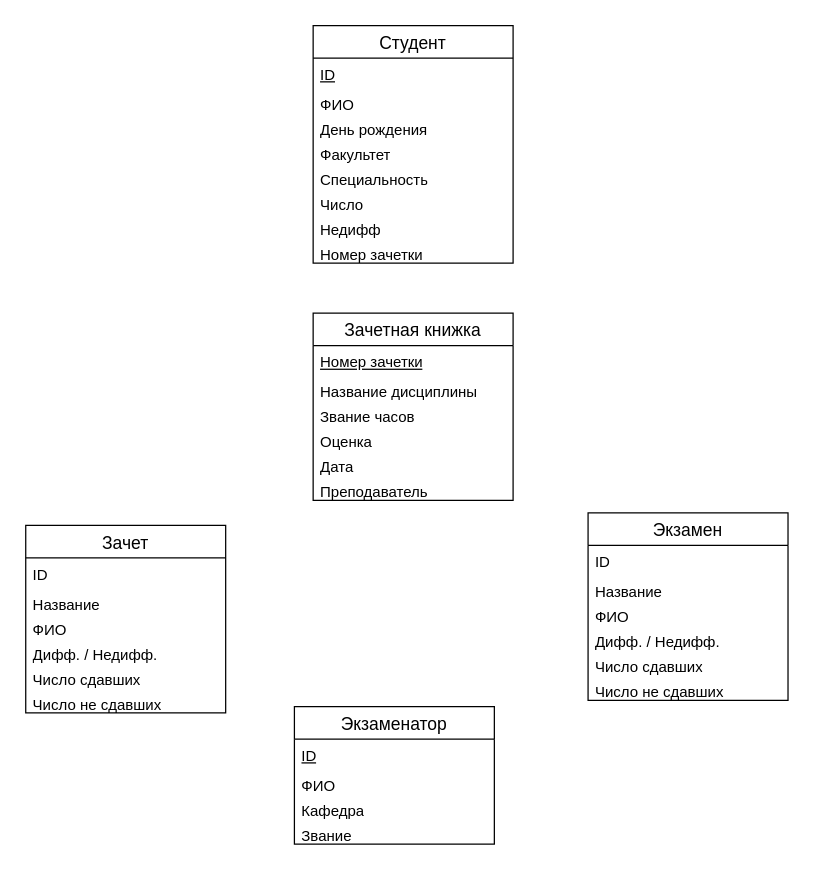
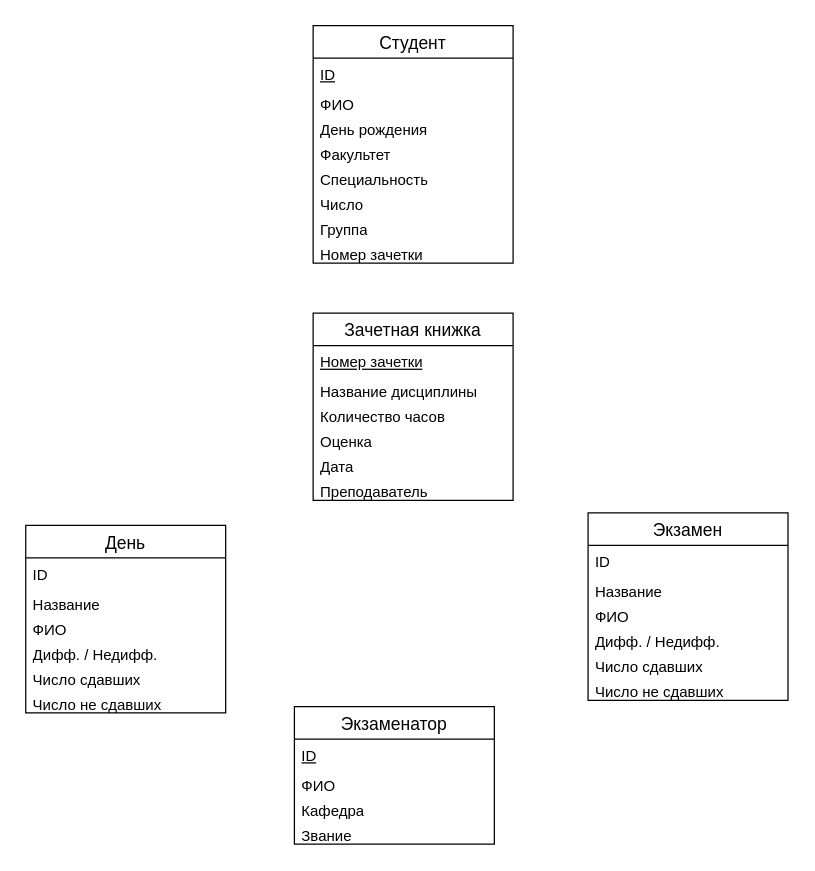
node "Недифф": label "Недифф" -> "Группа"
node "Звание часов": label "Звание часов" -> "Количество часов"
node "Зачет": label "Зачет" -> "День"
